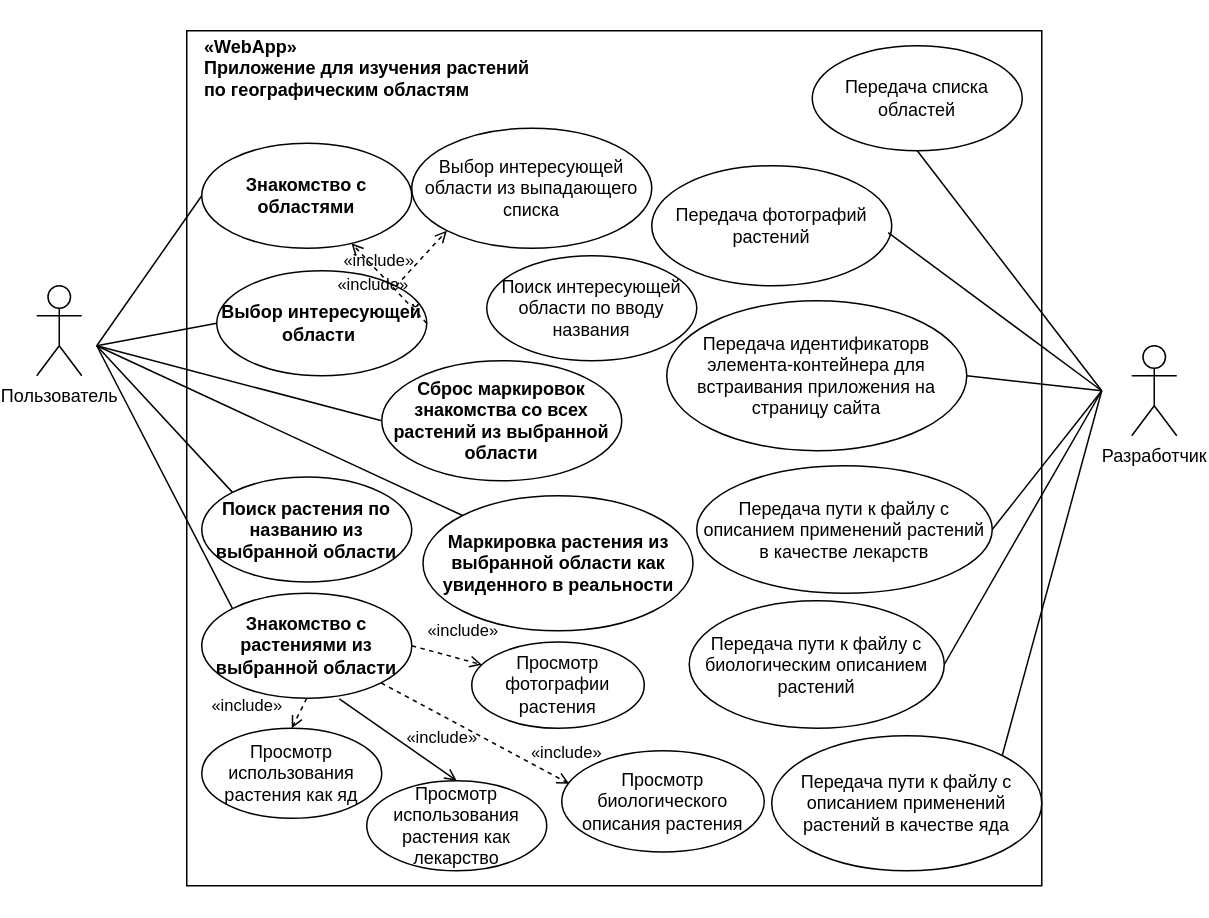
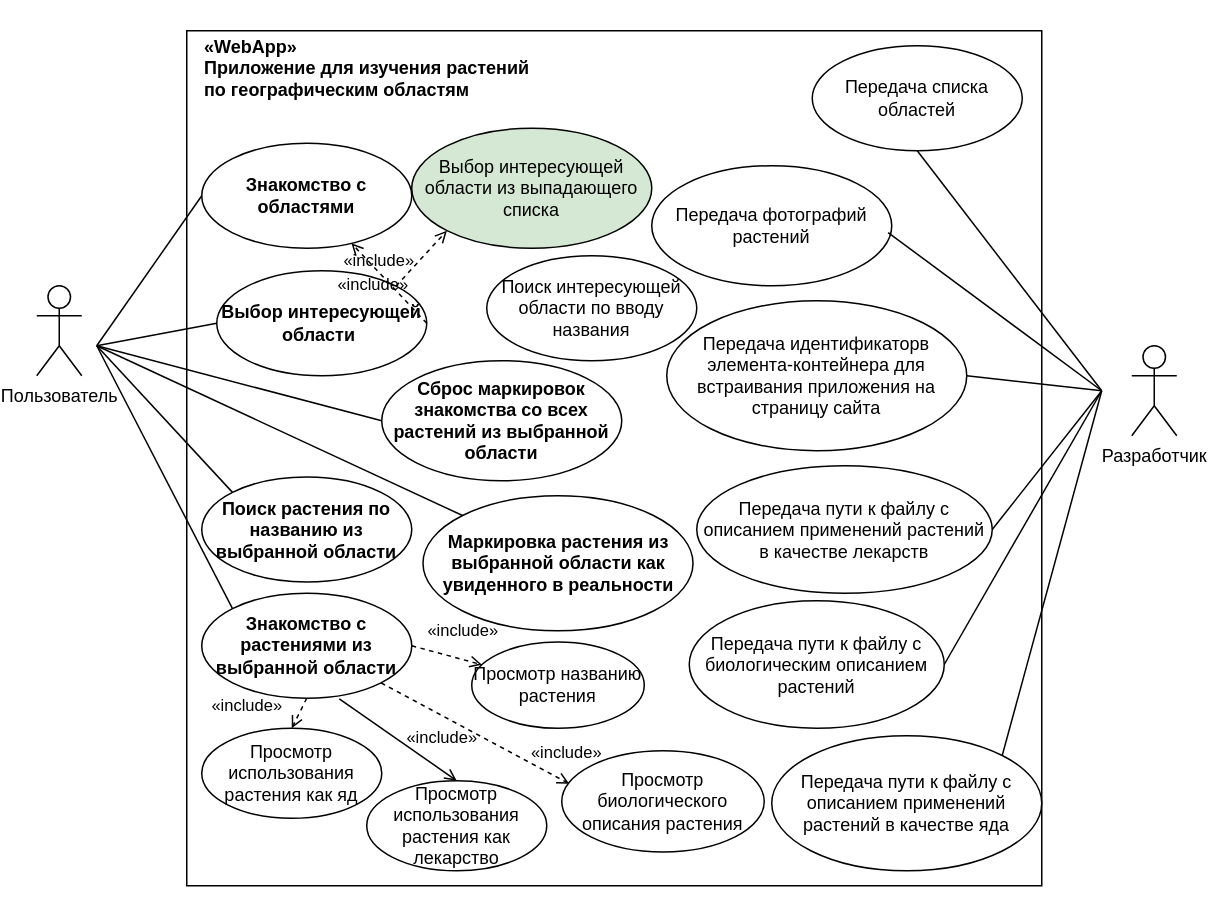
node "Выбор интересующей области из выпадающего списка": fillcolor #ffffff -> #d5e8d4
node "Просмотр фотографии растения": label "Просмотр фотографии растения" -> "Просмотр названию растения"
